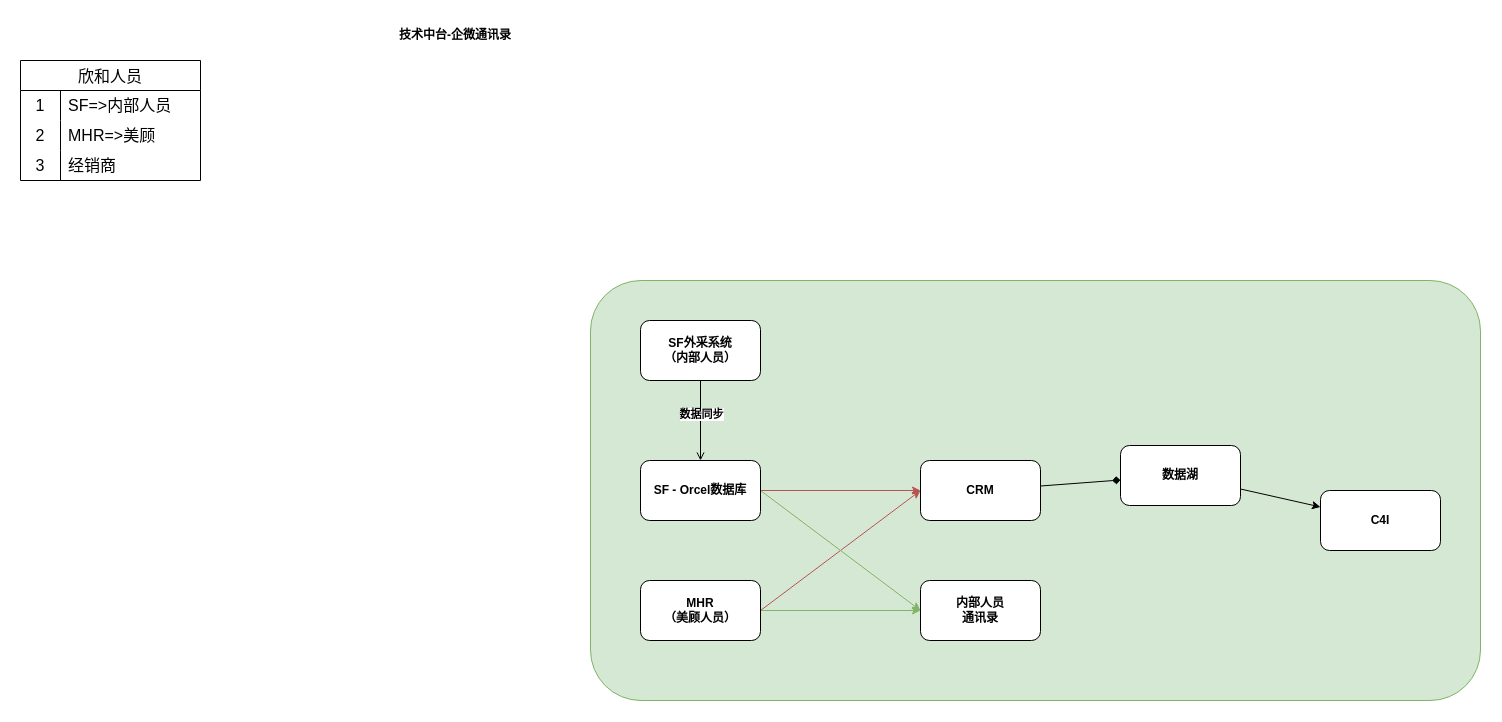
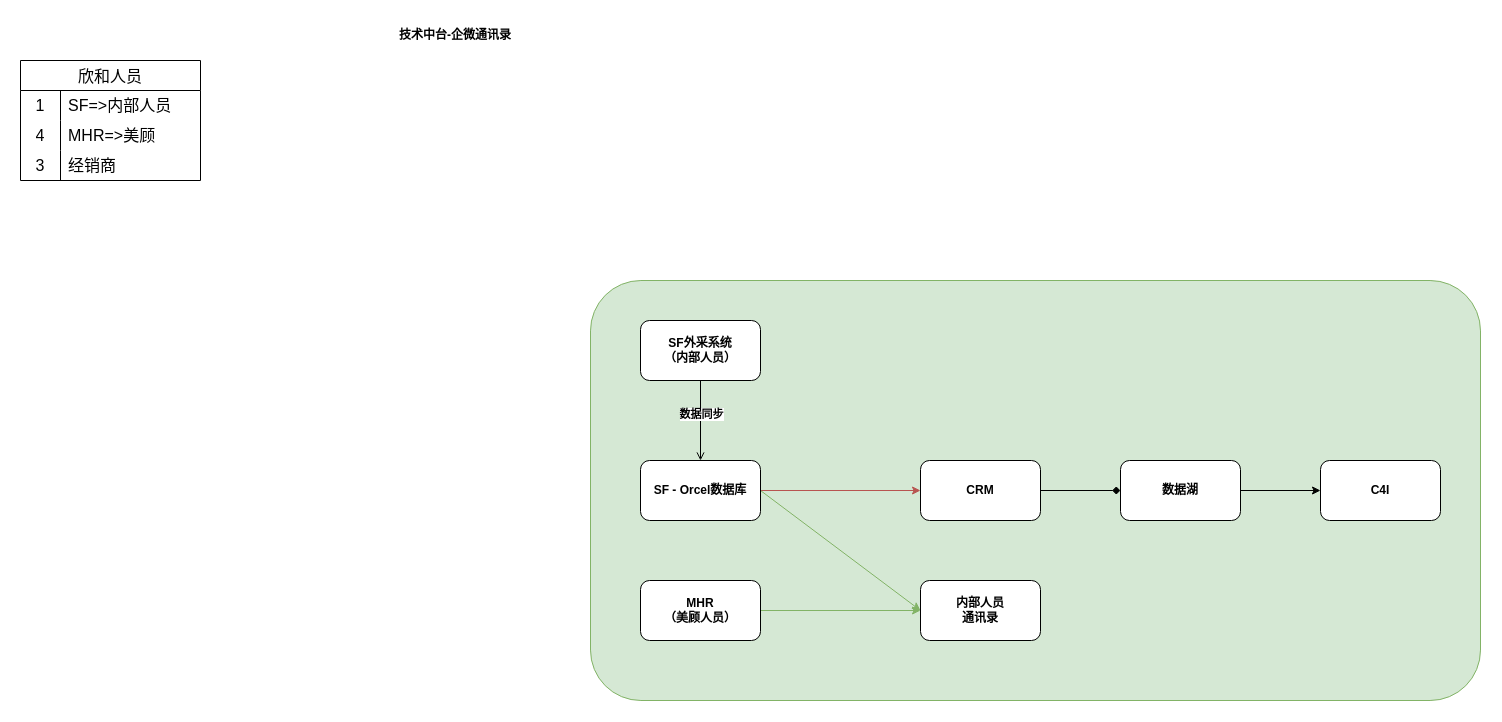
node "2": label "2" -> "4"
node "数据湖": moved (1181, 476) -> (1181, 491)
node "C4I": moved (1381, 521) -> (1381, 491)
edge "MHR （美顾人员）" -> "CRM": removed
